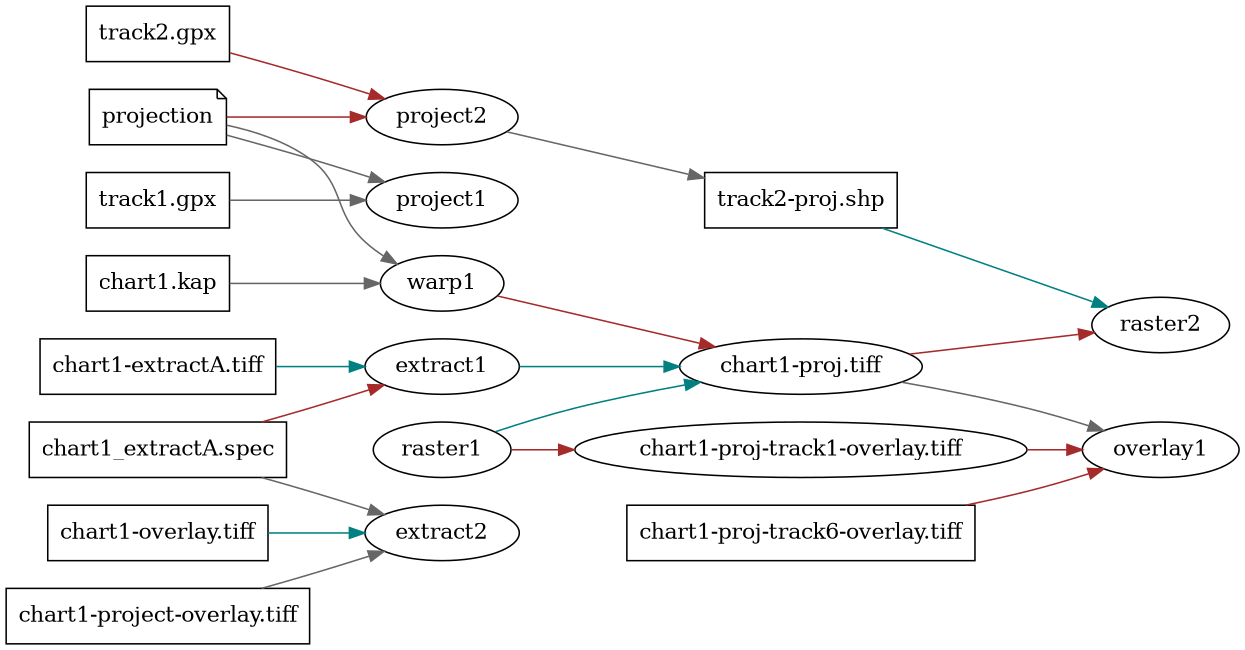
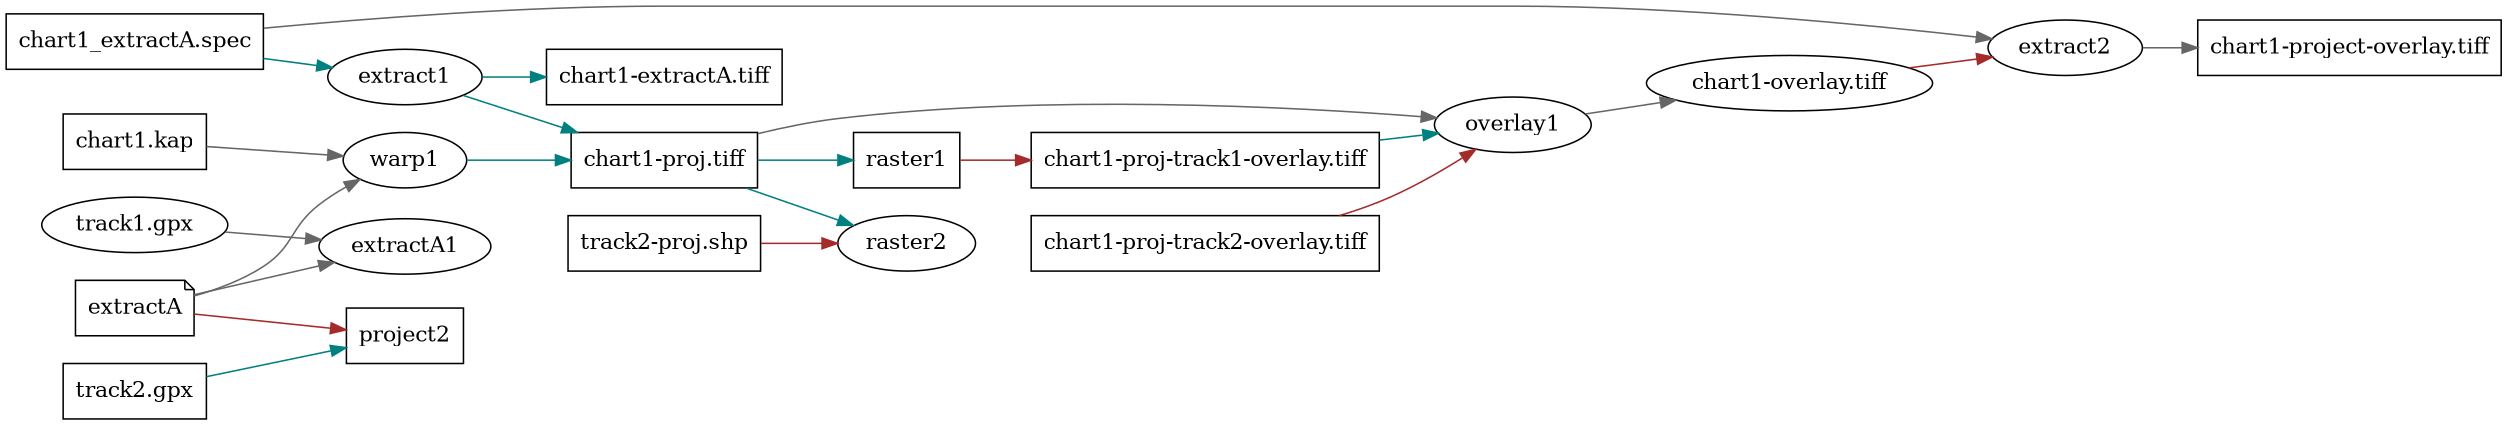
edge "track2.gpx" -> "project2": color brown -> teal
edge "overlay1" -> "chart1-overlay.tiff": added
node "projection": label "projection" -> "extractA"
node "project2": shape ellipse -> box
edge "project2" -> "track2-proj.shp": removed
node "track1.gpx": shape box -> ellipse
node "project1": label "project1" -> "extractA1"
edge "track2-proj.shp" -> "raster2": color teal -> brown
edge "warp1" -> "chart1-proj.tiff": color brown -> teal
edge "chart1-proj.tiff" -> "raster2": color brown -> teal
edge "chart1-extractA.tiff" -> "extract1": reversed
node "chart1-proj.tiff": shape ellipse -> box
edge "raster1" -> "chart1-proj.tiff": reversed
edge "chart1_extractA.spec" -> "extract1": color brown -> teal
node "raster1": shape ellipse -> box
node "chart1-proj-track1-overlay.tiff": shape ellipse -> box
edge "chart1-proj-track1-overlay.tiff" -> "overlay1": color brown -> teal
node "chart1-overlay.tiff": shape box -> ellipse
edge "chart1-overlay.tiff" -> "extract2": color teal -> brown
node "chart1-proj-track6-overlay.tiff": label "chart1-proj-track6-overlay.tiff" -> "chart1-proj-track2-overlay.tiff"
edge "chart1-project-overlay.tiff" -> "extract2": reversed
